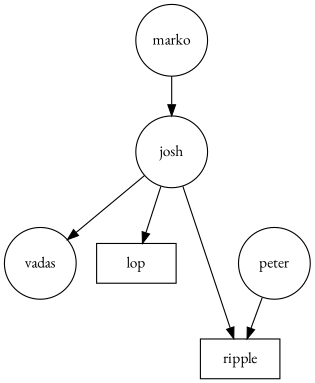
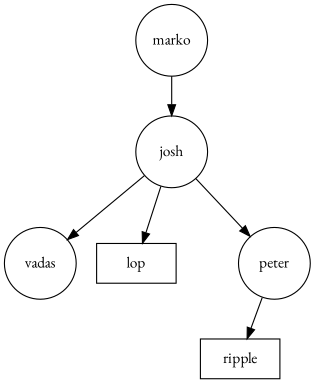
edge "josh" -> "ripple": now "josh" -> "peter"
